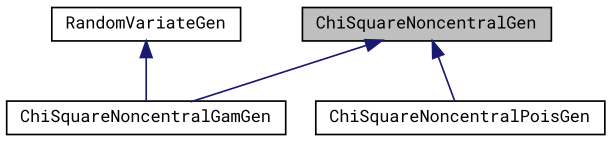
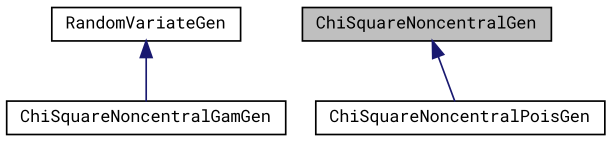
edge "ChiSquareNoncentralGamGen" -> "ChiSquareNoncentralGen": removed
